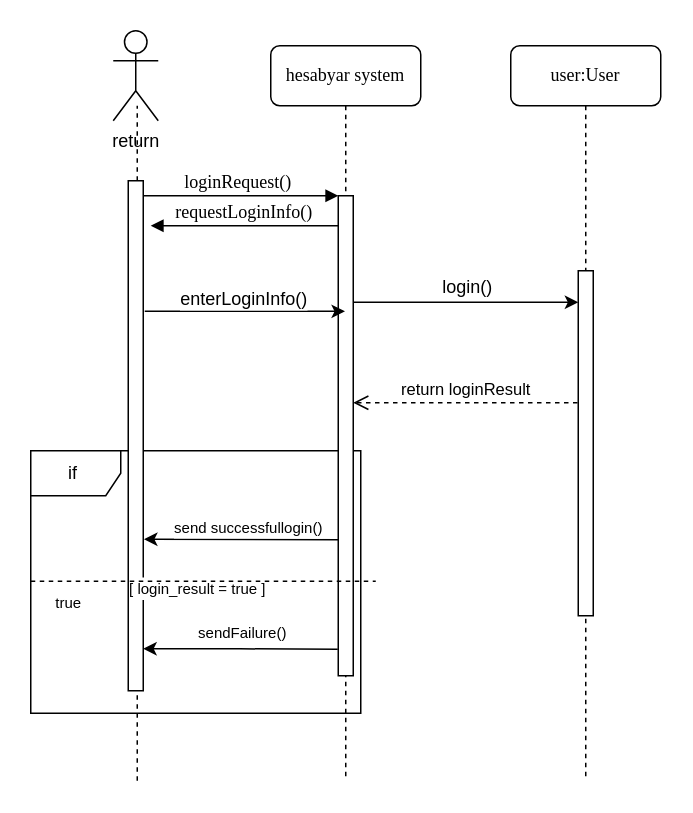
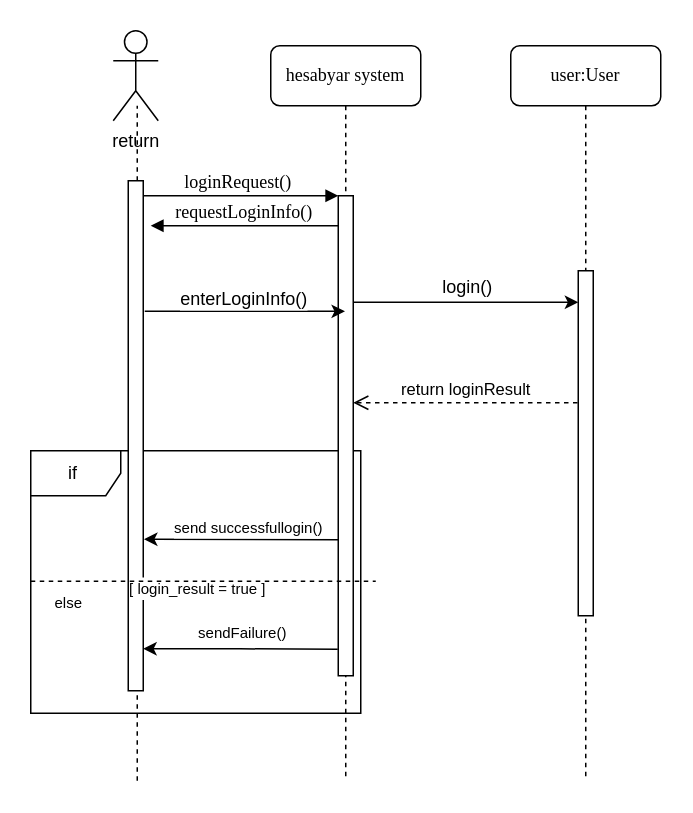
node "true": label "true" -> "else"
